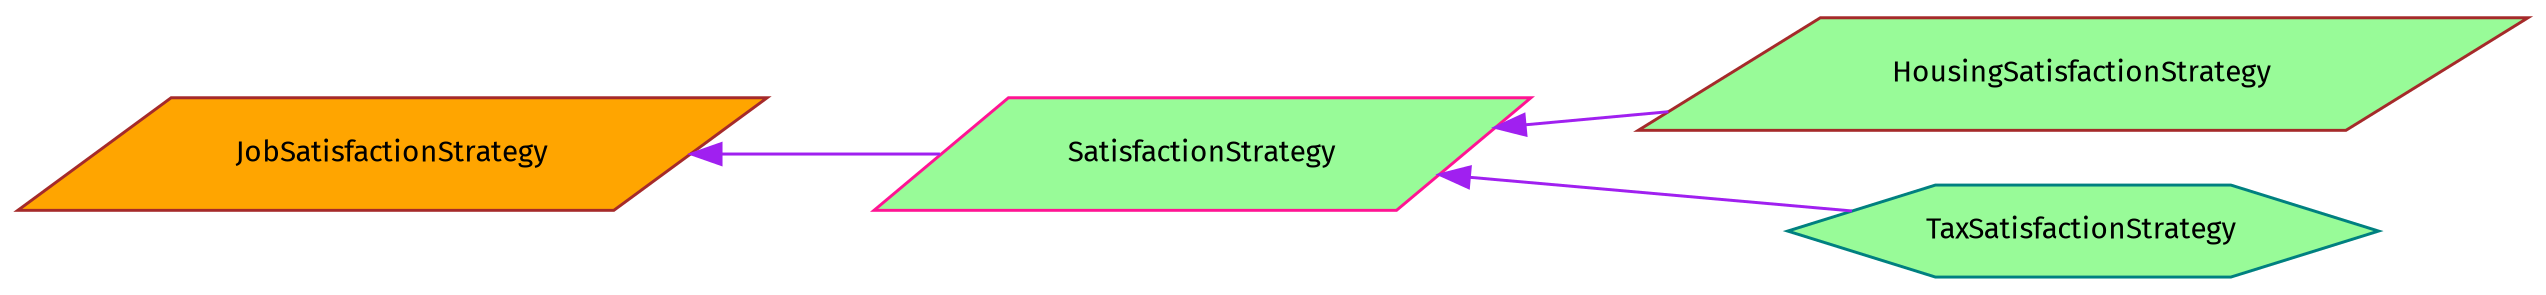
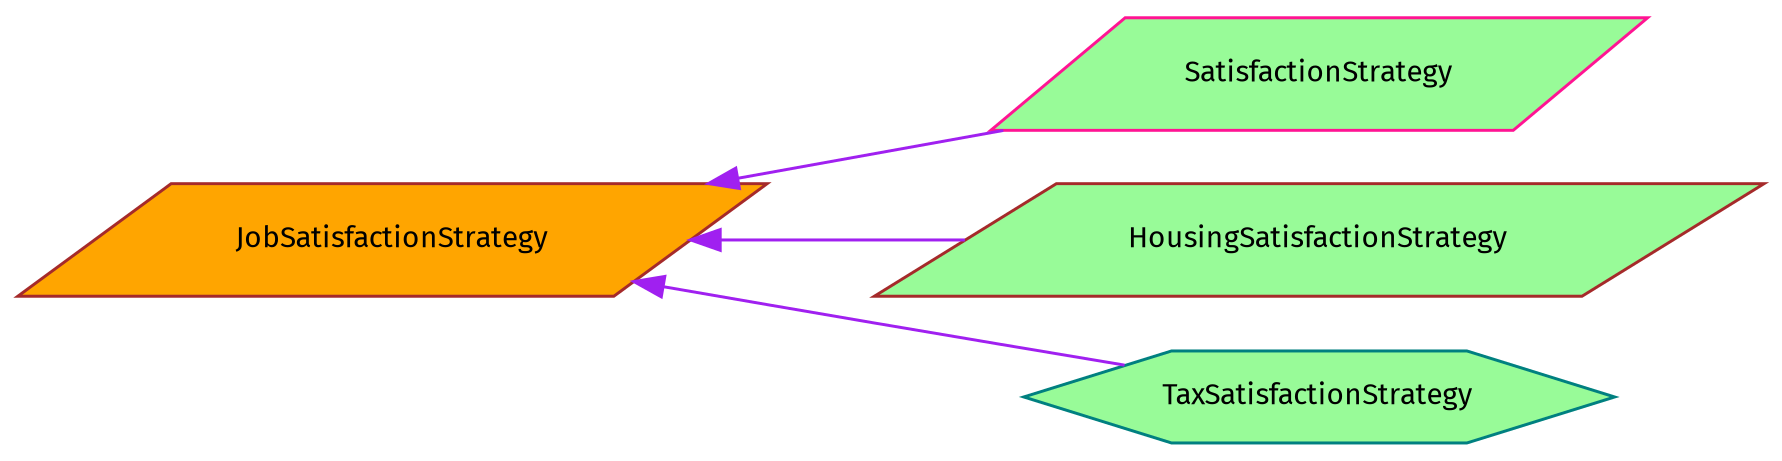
edge "HousingSatisfactionStrategy" -> "SatisfactionStrategy": now "HousingSatisfactionStrategy" -> "JobSatisfactionStrategy"
edge "TaxSatisfactionStrategy" -> "SatisfactionStrategy": now "TaxSatisfactionStrategy" -> "JobSatisfactionStrategy"
